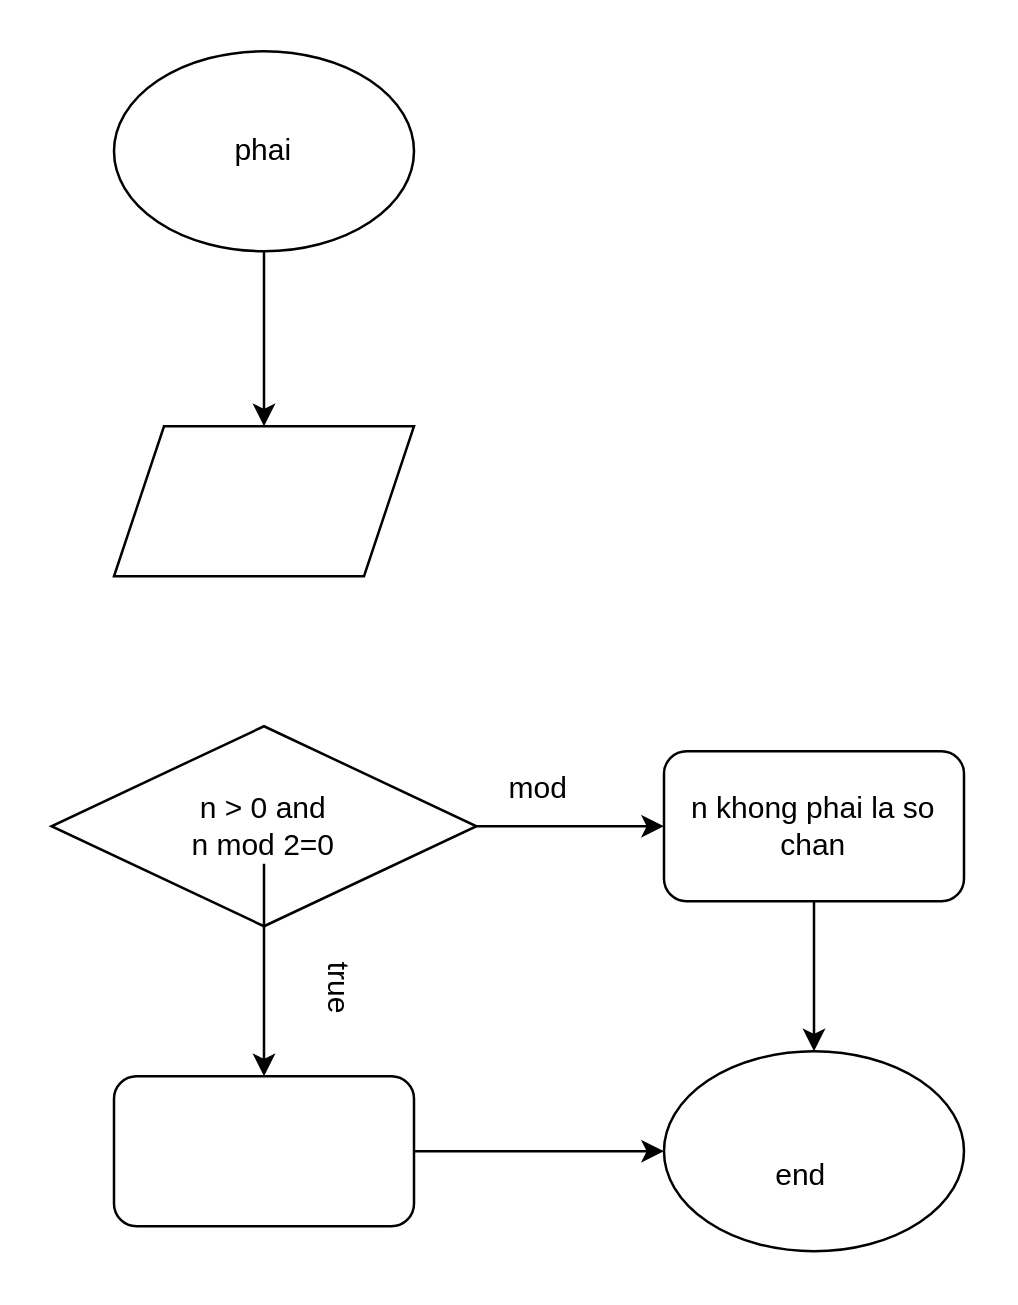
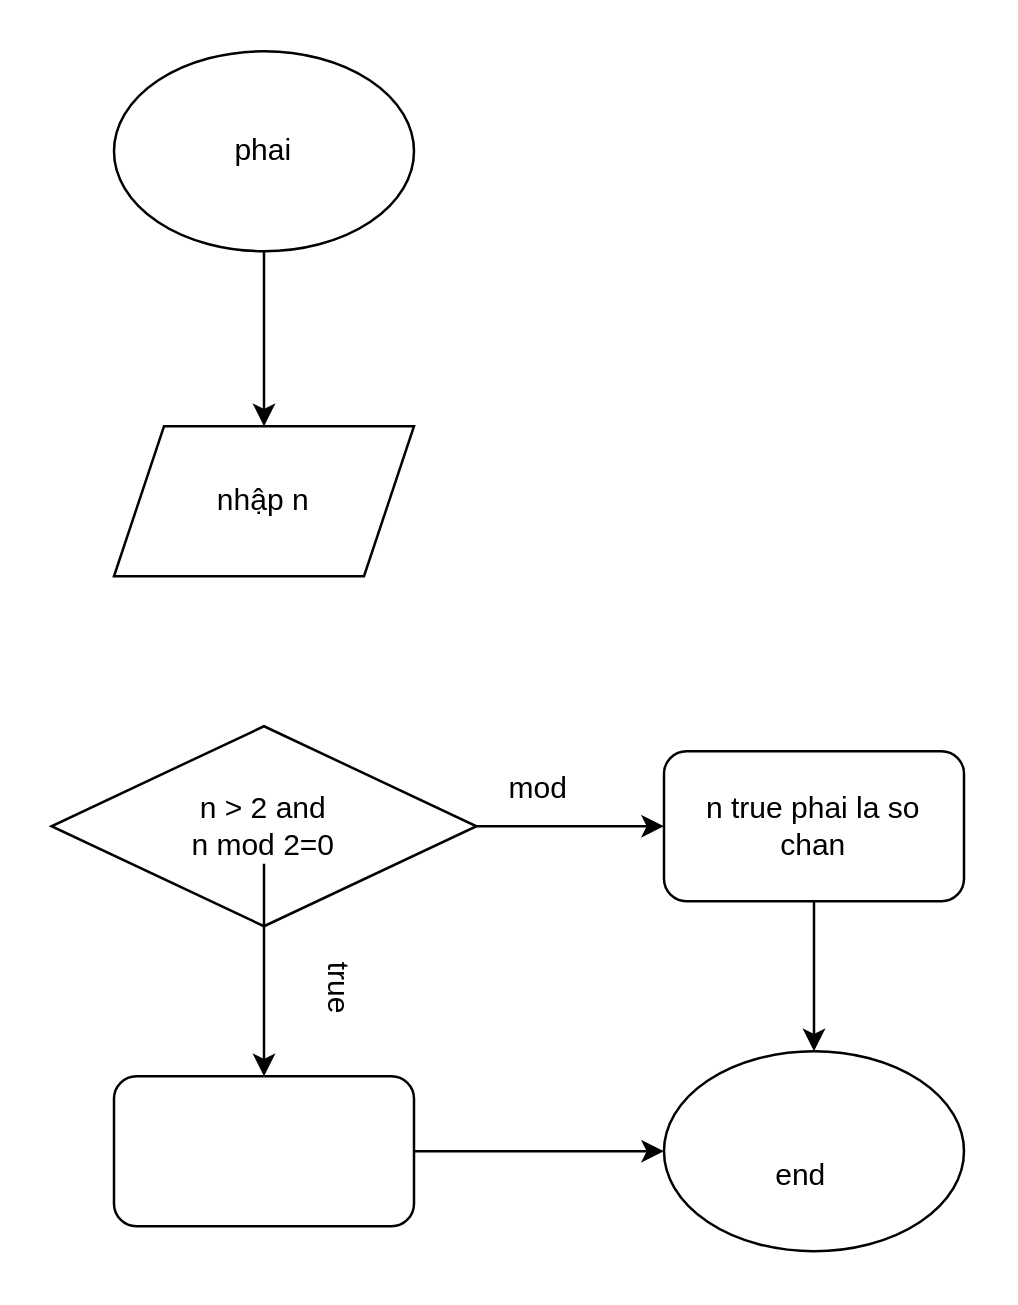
node "nhập n": added
node "n > 0 and n mod 2=0": label "n > 0 and n mod 2=0" -> "n > 2 and n mod 2=0"
node "n khong phai la so chan": label "n khong phai la so chan" -> "n true phai la so chan"
